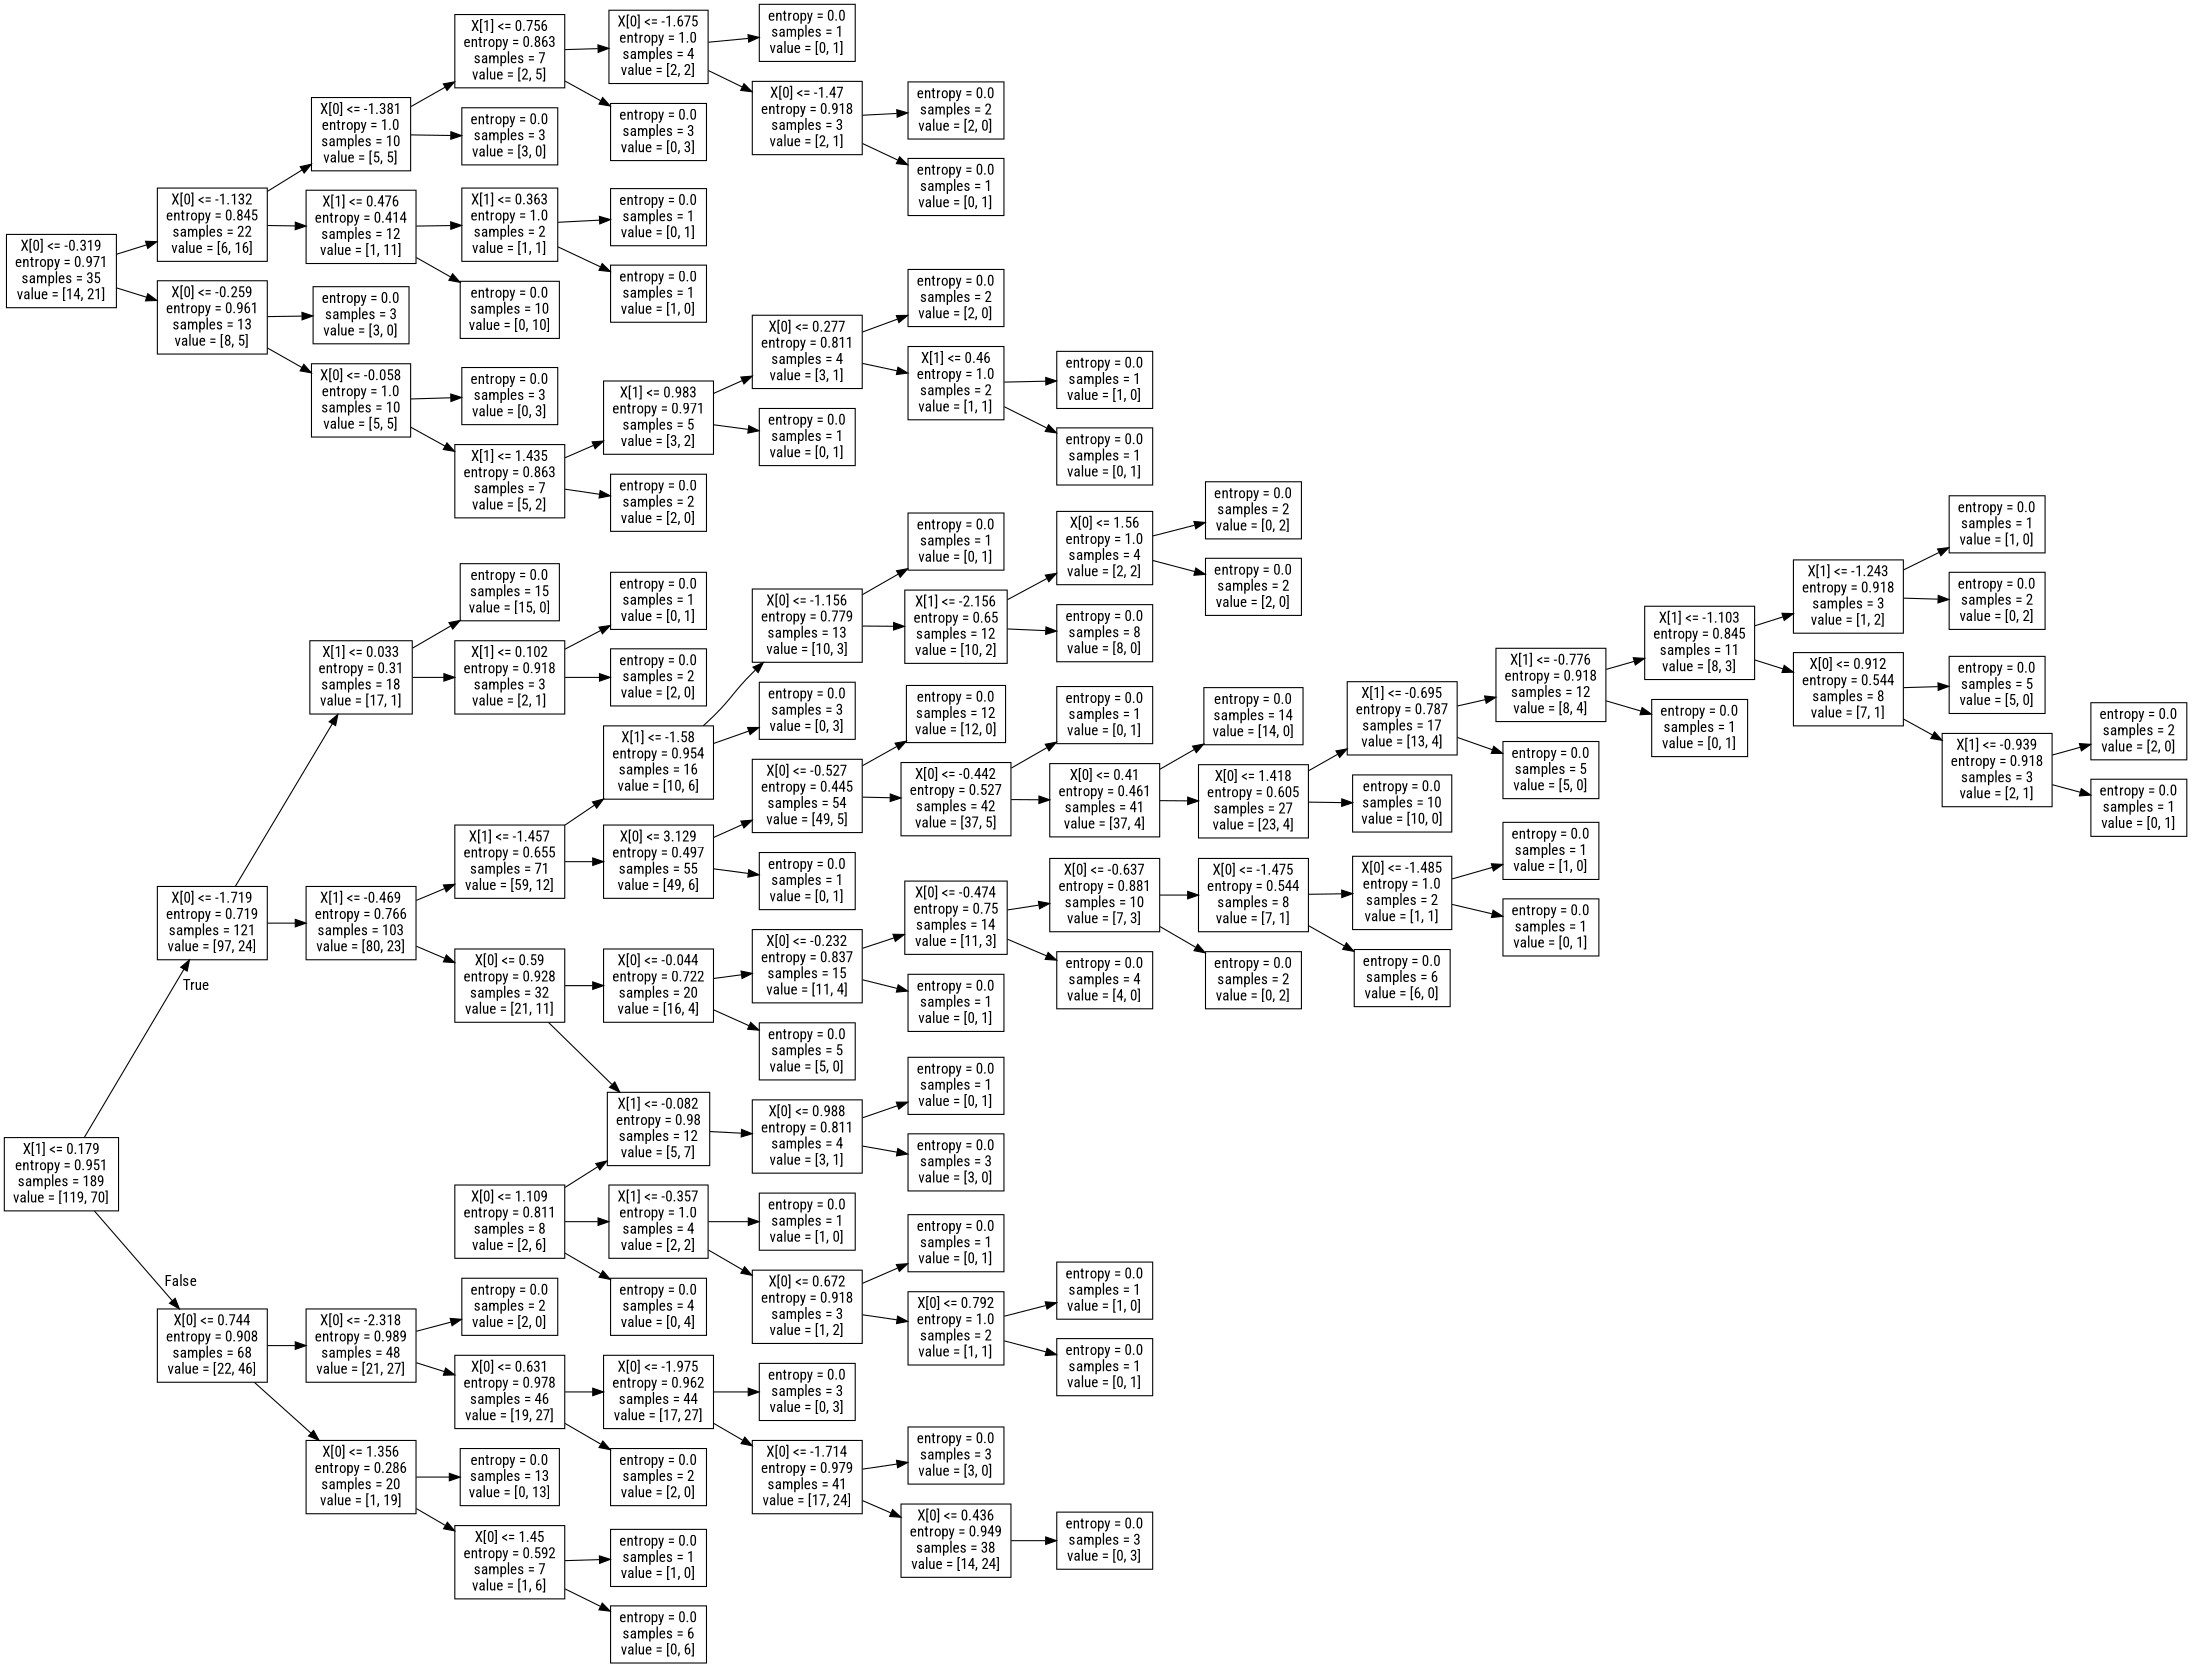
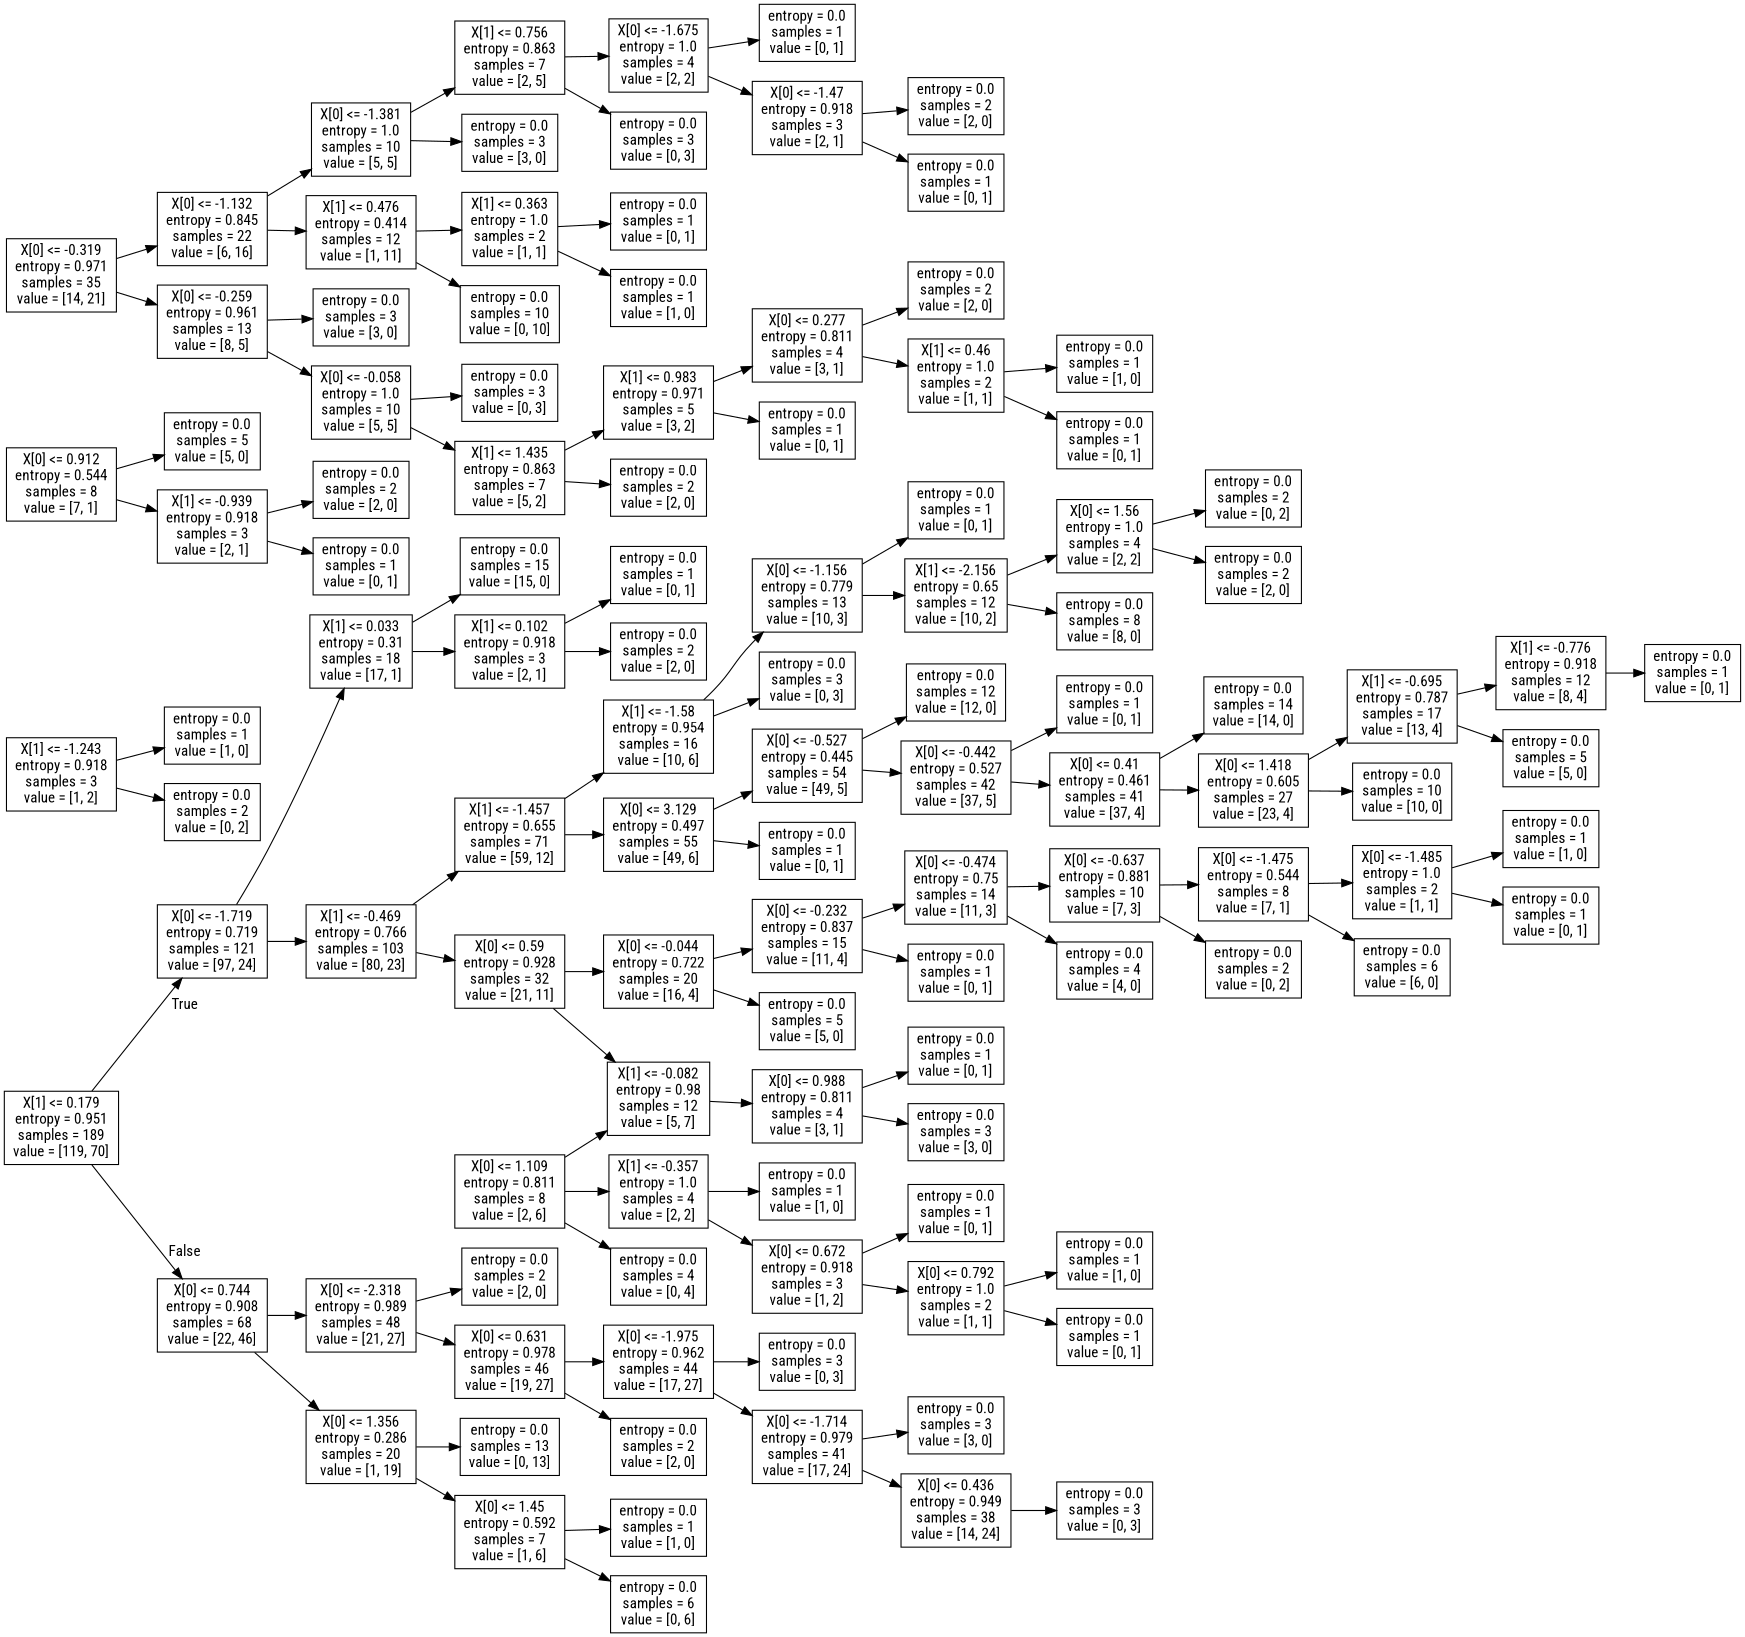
node "X[1] <= -1.103 entropy = 0.845 samples = 11 value = [8, 3]": removed
